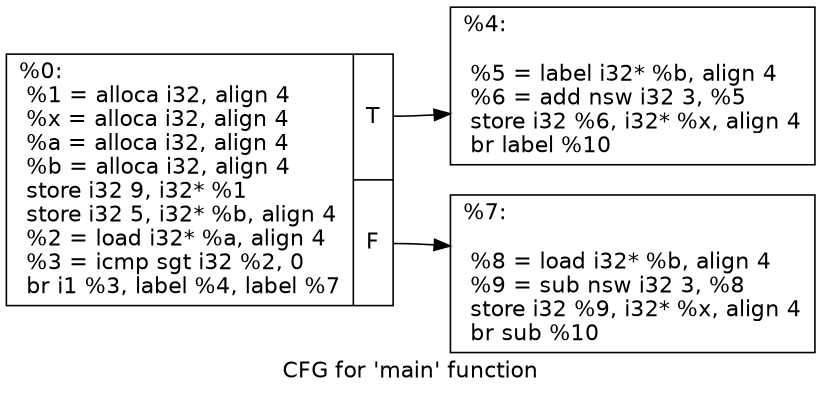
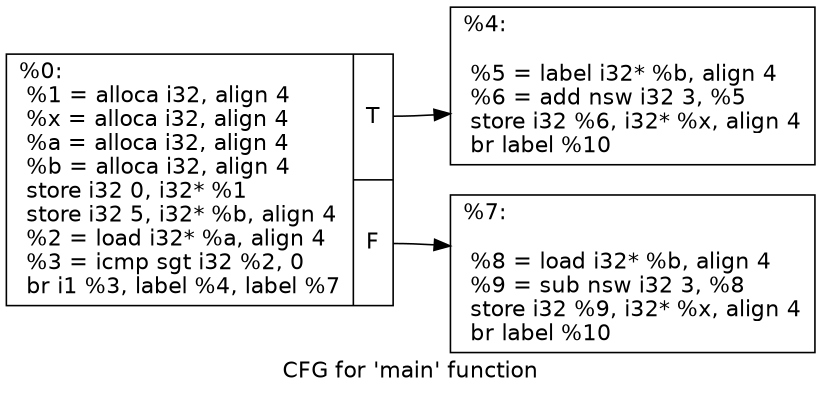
node "%0:": text "store i32 9, i32* %1" -> "store i32 0, i32* %1"
node "%7:": text "br sub %10" -> "br label %10"
